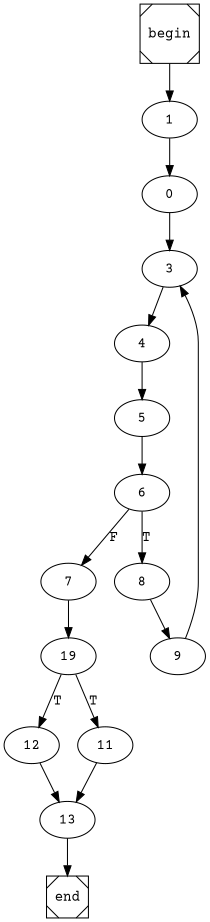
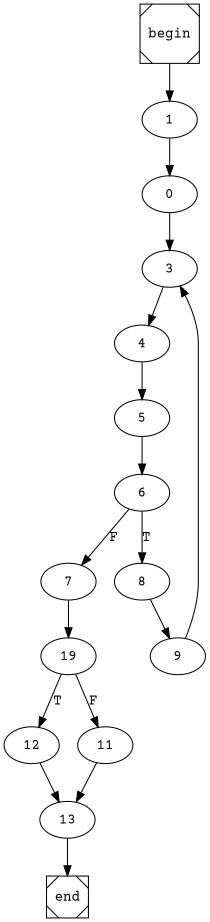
edge "19" -> "11": label "T" -> "F"
